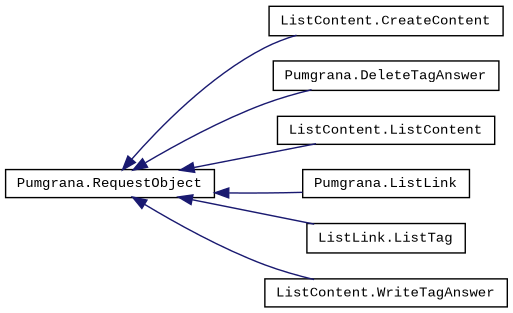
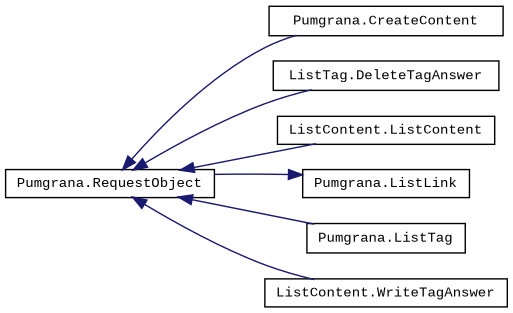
node "ListContent.CreateContent": label "ListContent.CreateContent" -> "Pumgrana.CreateContent"
node "Pumgrana.DeleteTagAnswer": label "Pumgrana.DeleteTagAnswer" -> "ListTag.DeleteTagAnswer"
edge "Pumgrana.ListLink" -> "Pumgrana.RequestObject": reversed
node "ListLink.ListTag": label "ListLink.ListTag" -> "Pumgrana.ListTag"
